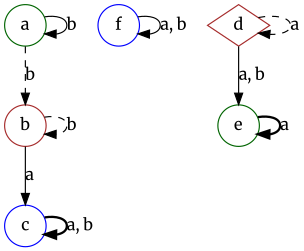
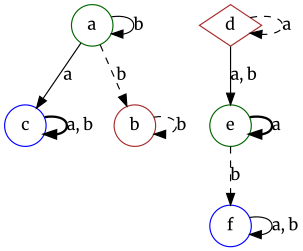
edge "b" -> "c": now "a" -> "c"
edge "e" -> "f": added, label "b"
